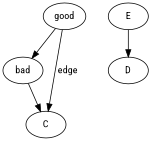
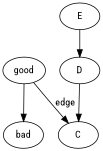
edge "bad" -> "C": now "D" -> "C"
